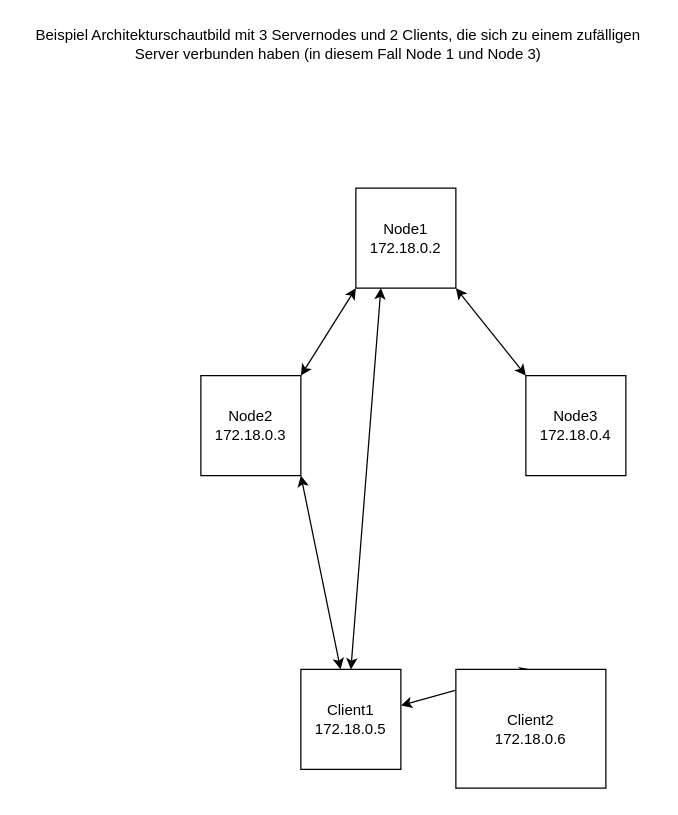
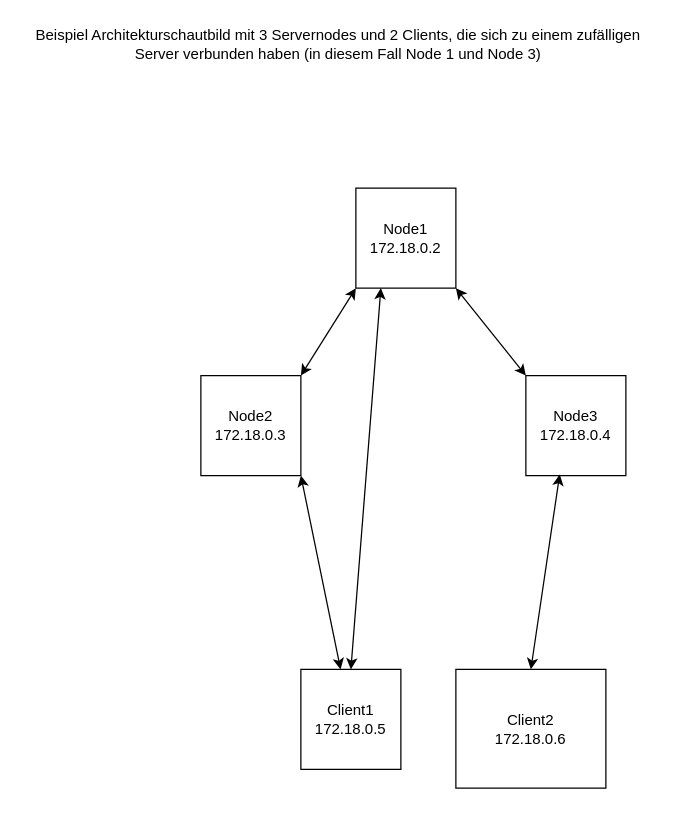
edge "Client1 172.18.0.5" -- "Client2 172.18.0.6": now "Node3 172.18.0.4" -- "Client2 172.18.0.6"
